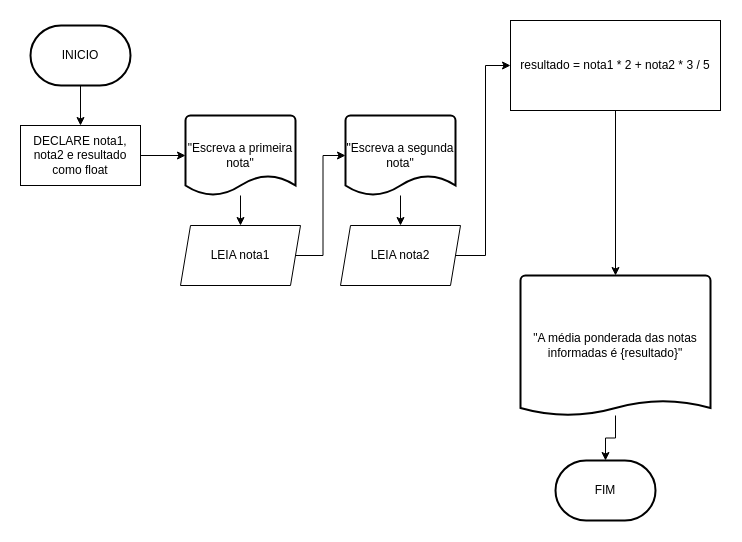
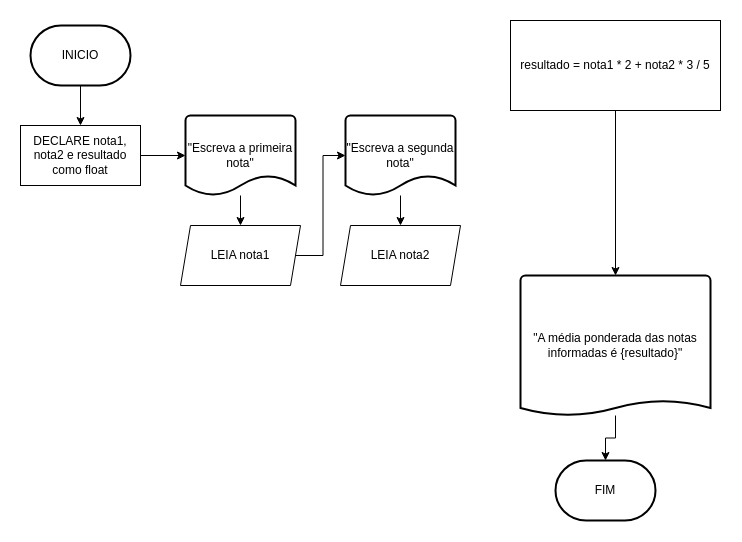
edge "LEIA nota2" -> "resultado = nota1 * 2 + nota2 * 3 / 5": removed
